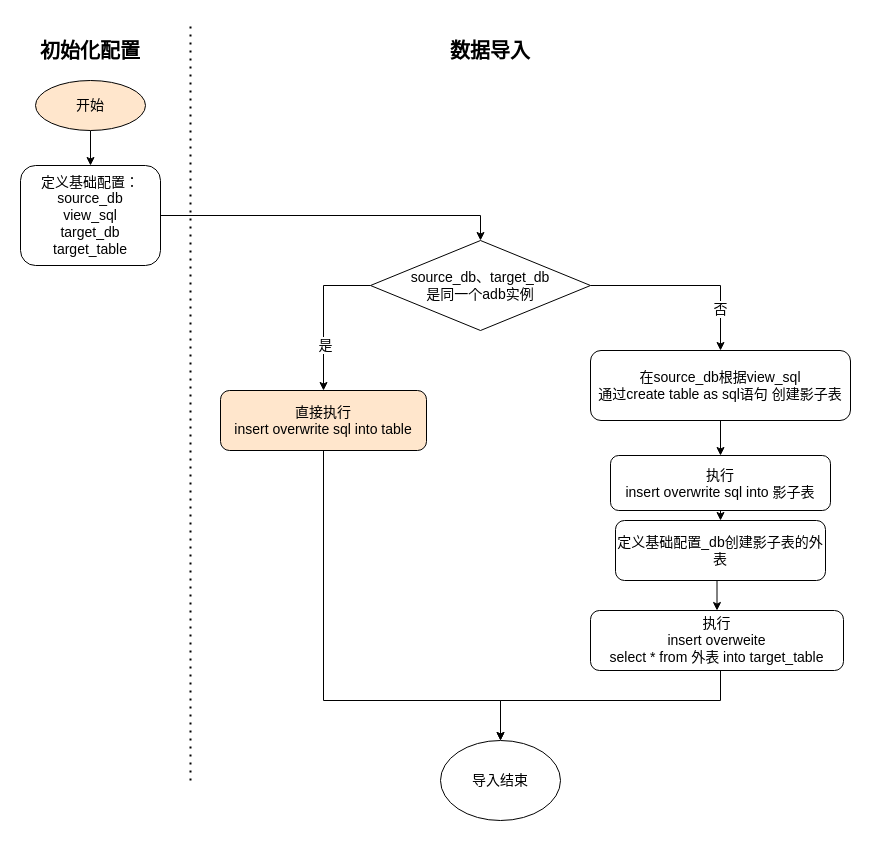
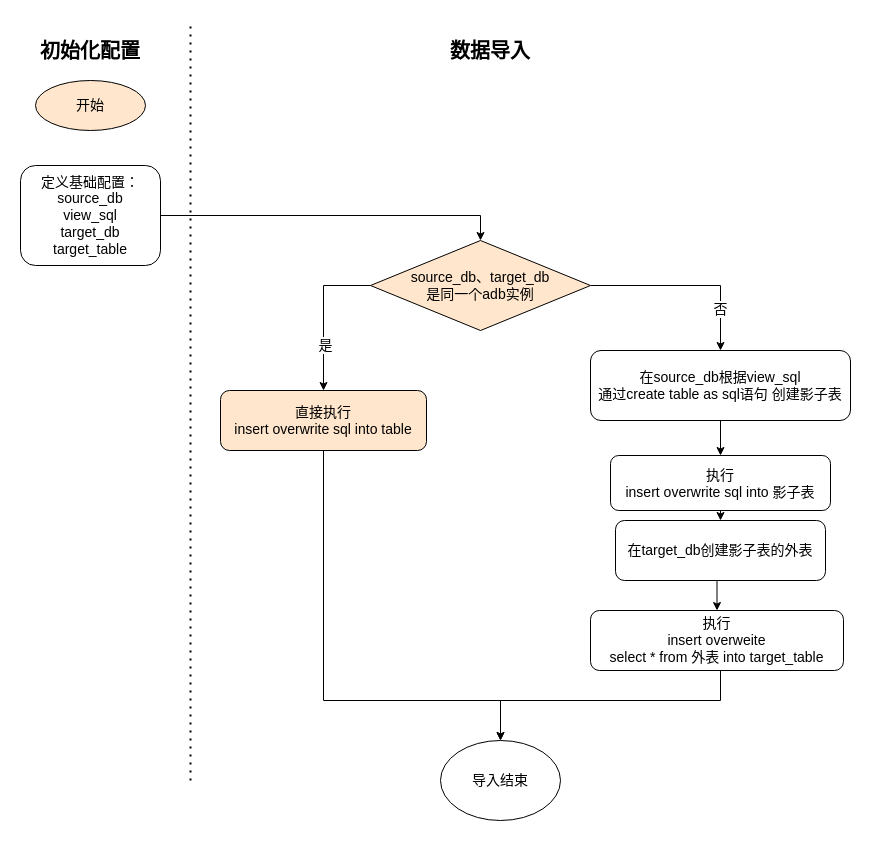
edge "开始" -> "定义基础配置：source_dbview_sqltarget_dbtarget_table": removed
node "source_db、target_db 是同一个adb实例": fillcolor #ffffff -> #ffe6cc
node "定义基础配置_db创建影子表的外表": label "定义基础配置_db创建影子表的外表" -> "在target_db创建影子表的外表"
